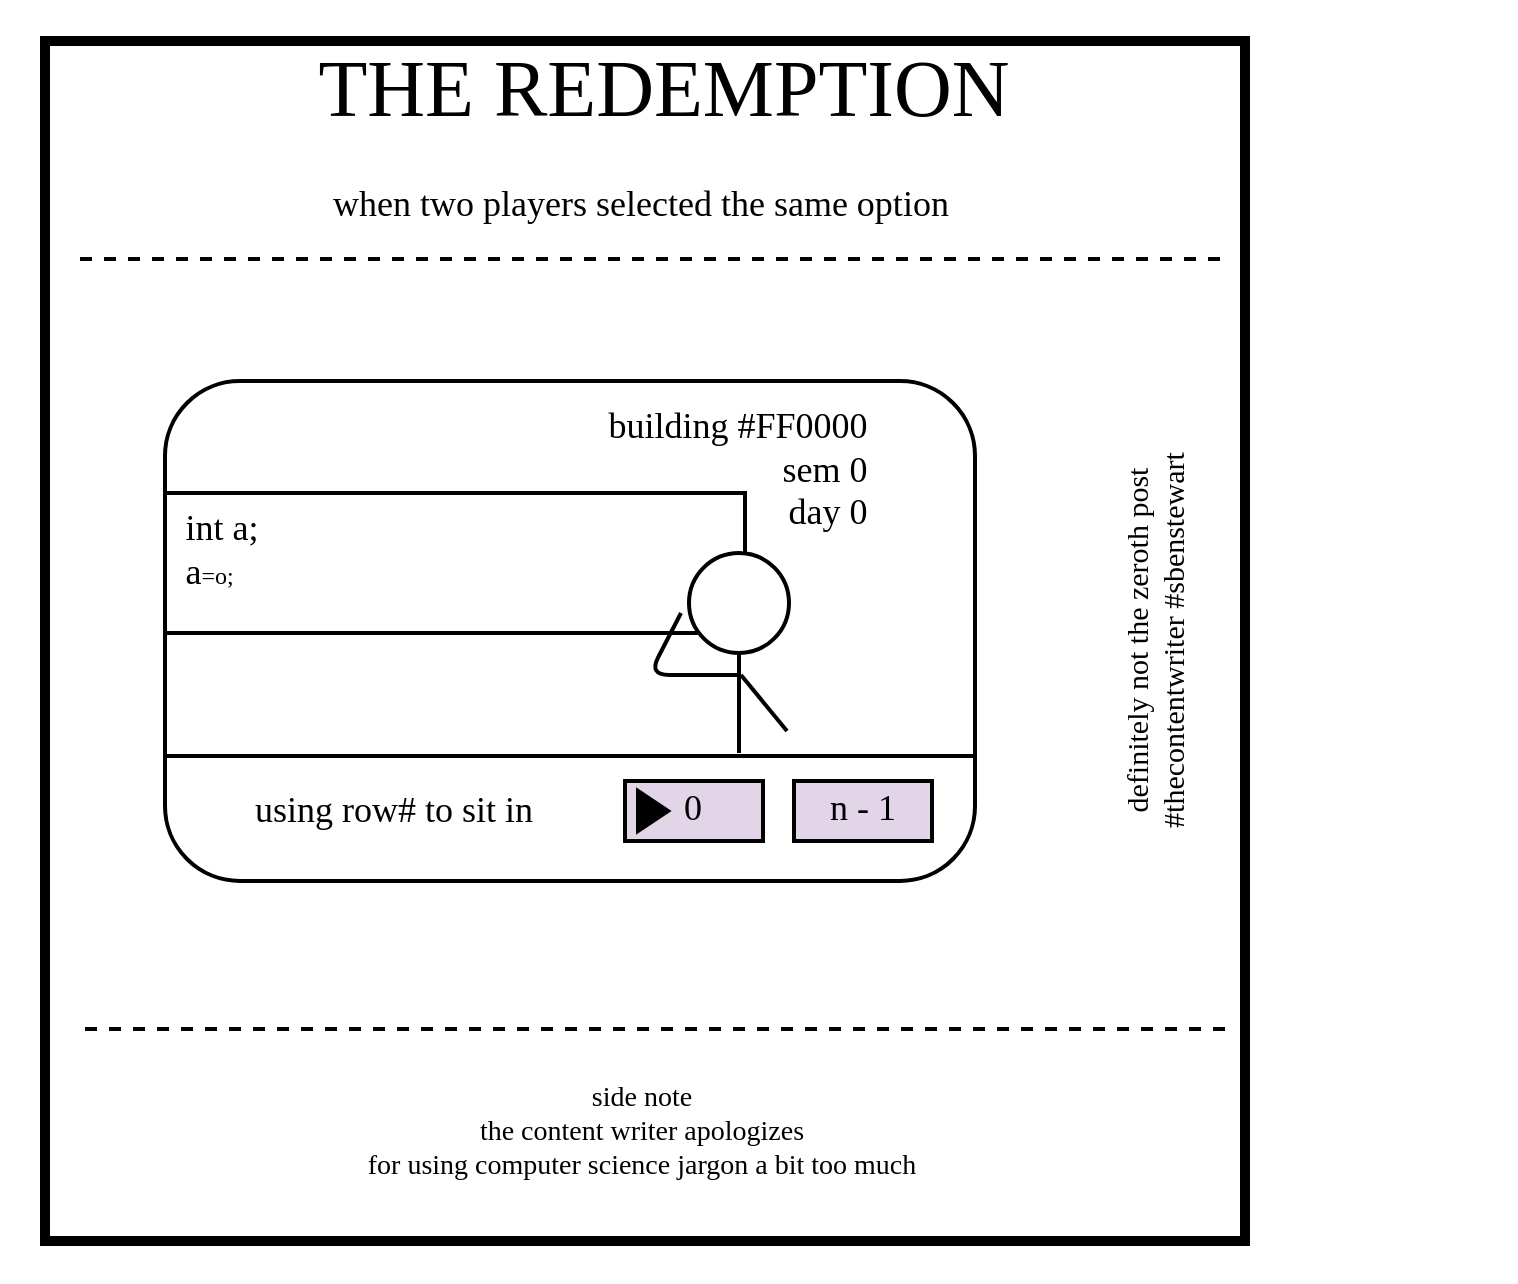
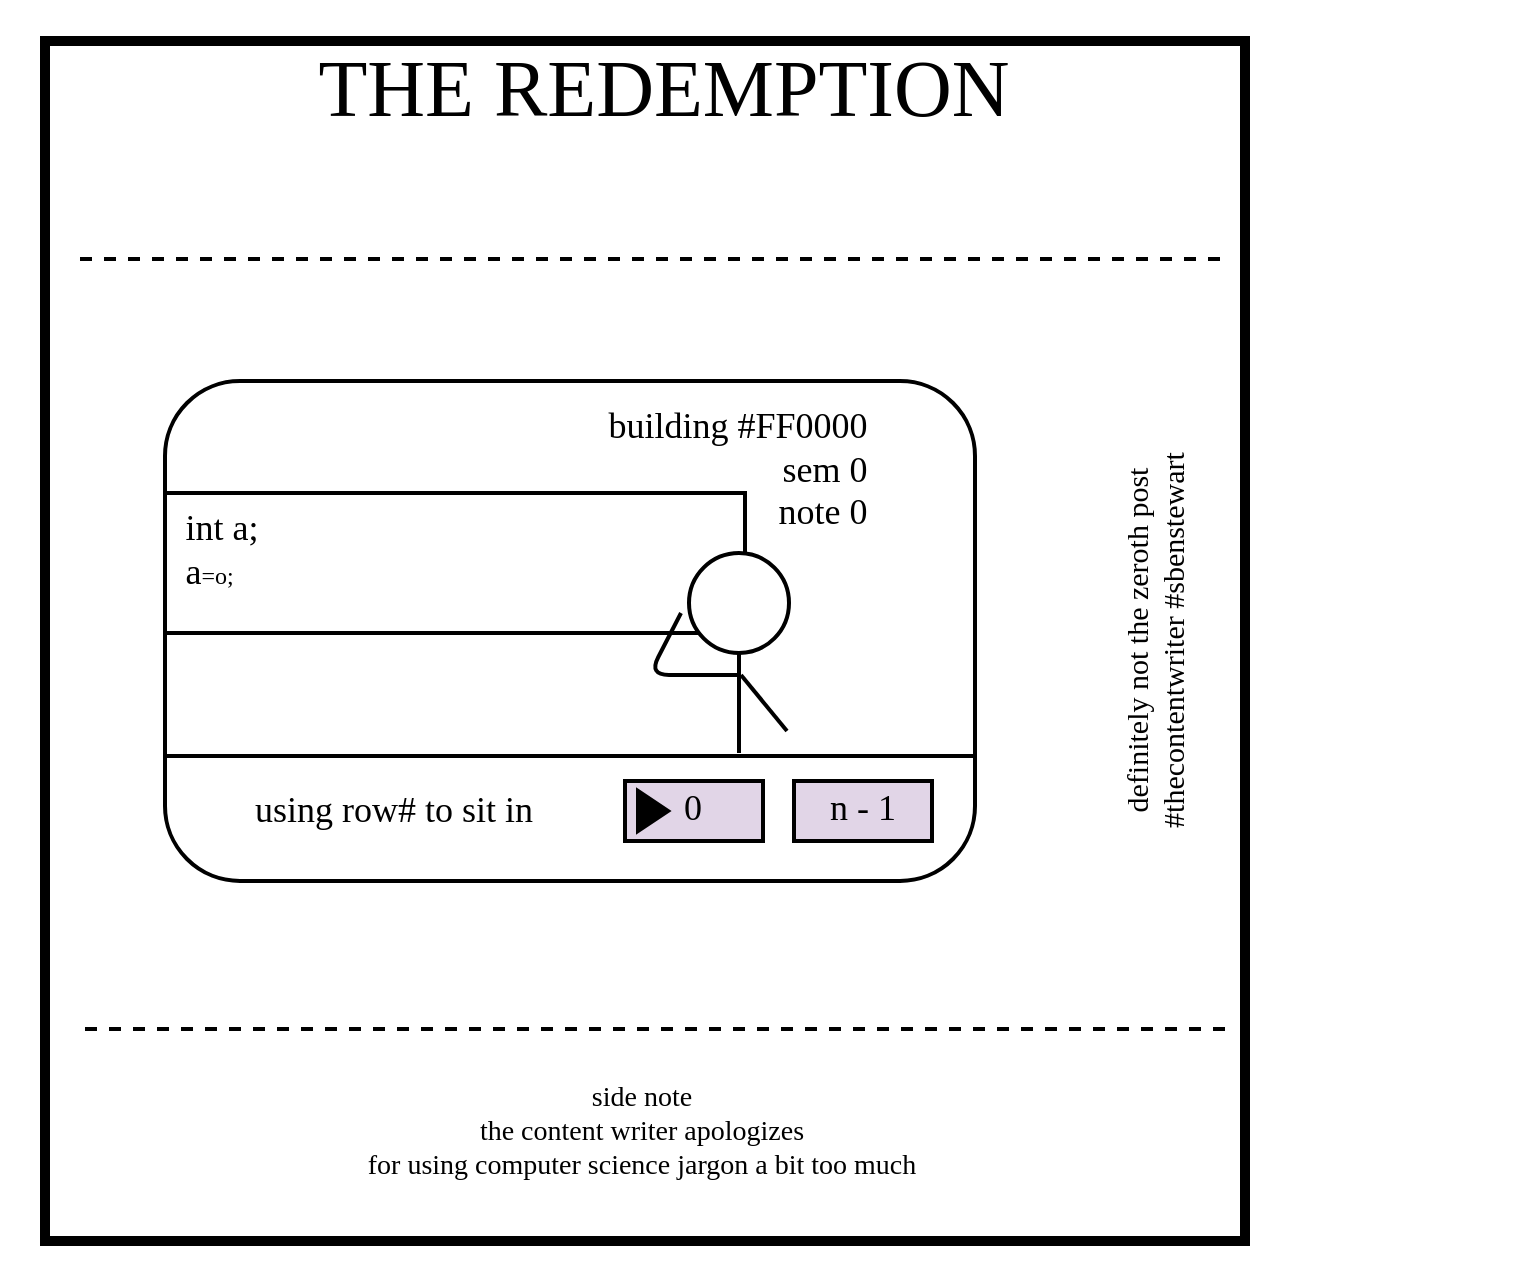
node "when two players selected the same option": removed
node "building #FF0000 sem 0 day 0": label "building #FF0000 sem 0 day 0" -> "building #FF0000 sem 0 note 0"
